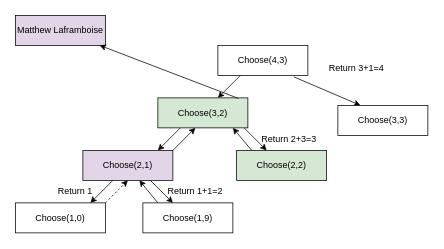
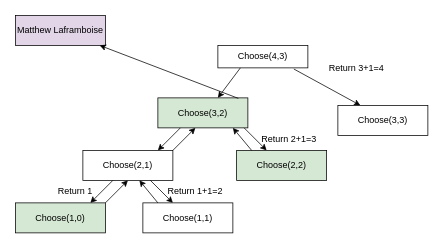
node "Choose(4,3)": size 90x30 -> 90x23
node "Return 2+3=3": label "Return 2+3=3" -> "Return 2+1=3"
node "Choose(2,1)": fillcolor #e1d5e7 -> #ffffff
edge "Choose(1,0)" -> "Choose(2,1)": style dashed -> solid
node "Choose(1,0)": fillcolor #ffffff -> #d5e8d4
node "Choose(1,9)": label "Choose(1,9)" -> "Choose(1,1)"
